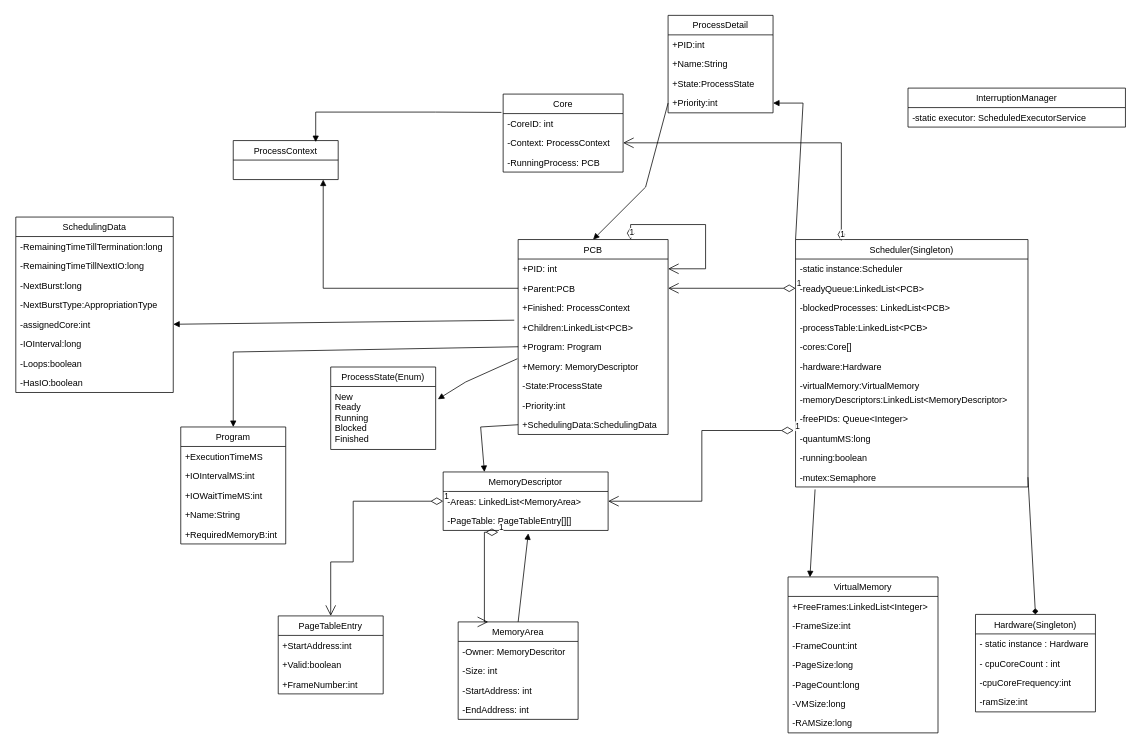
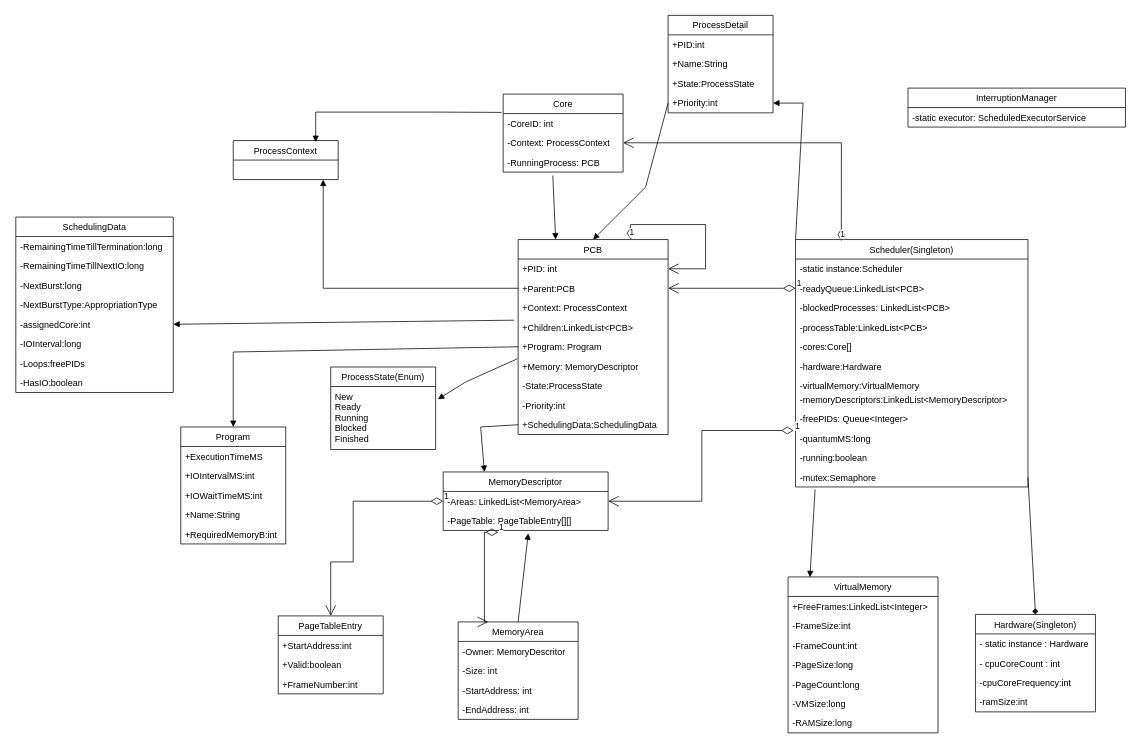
edge "-RunningProcess: PCB" -> "PCB": added
node "+Finished: ProcessContext": label "+Finished: ProcessContext" -> "+Context: ProcessContext"
node "-Loops:boolean": label "-Loops:boolean" -> "-Loops:freePIDs"
